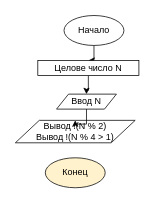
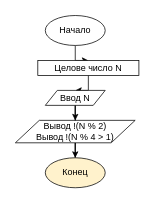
node "Начало": moved (94, 30) -> (75, 30)
node "Ввод N": moved (87, 102) -> (75, 98)
edge "Вывод !(N % 2) Вывод !(N % 4 > 1)" -> "Конец": added
